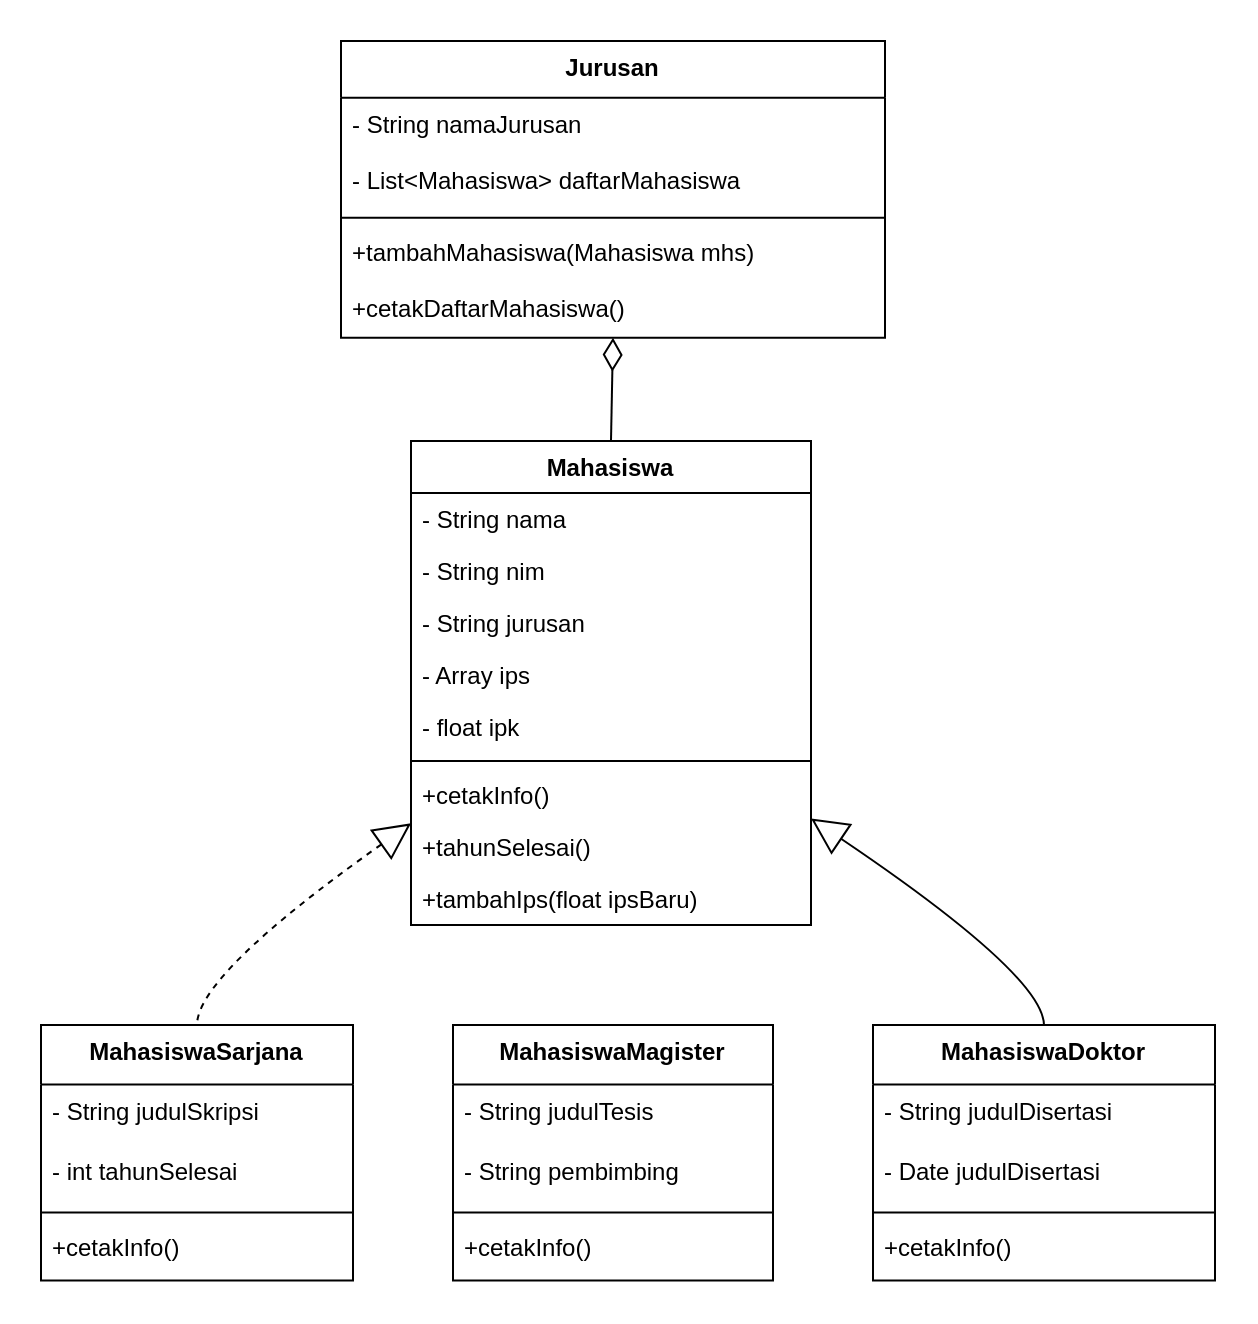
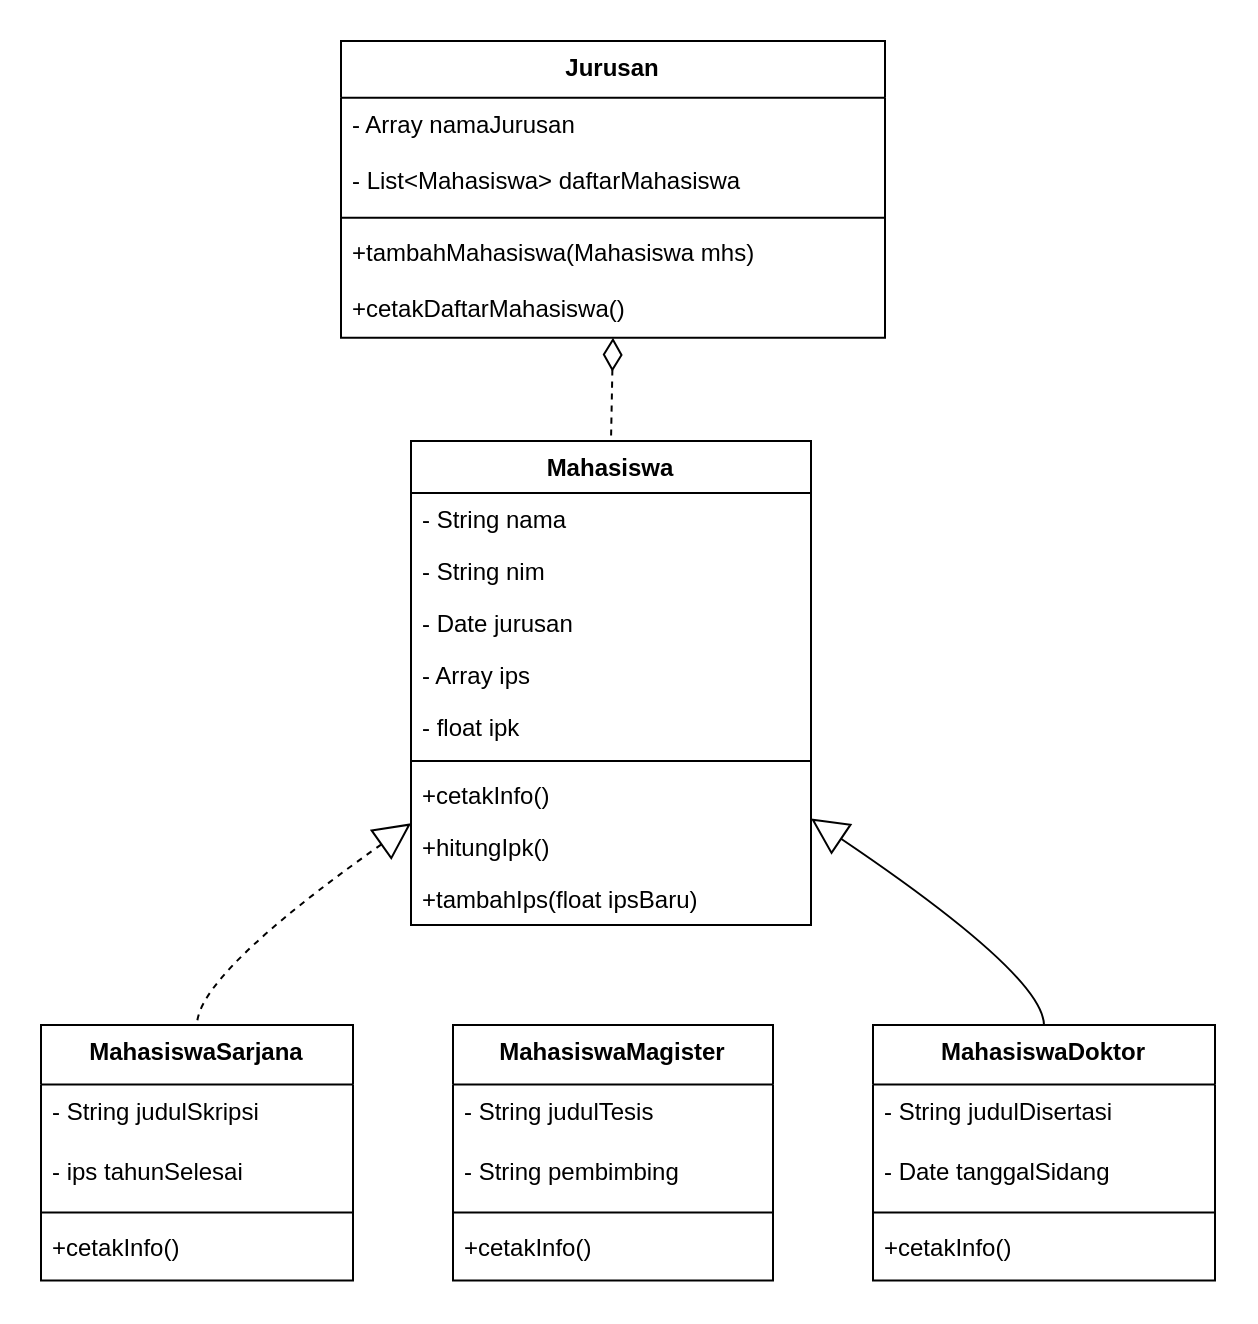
node "- String namaJurusan": label "- String namaJurusan" -> "- Array namaJurusan"
edge "Mahasiswa" -> "Jurusan": style solid -> dashed
node "- String jurusan": label "- String jurusan" -> "- Date jurusan"
node "+tahunSelesai()": label "+tahunSelesai()" -> "+hitungIpk()"
node "- int tahunSelesai": label "- int tahunSelesai" -> "- ips tahunSelesai"
node "- Date judulDisertasi": label "- Date judulDisertasi" -> "- Date tanggalSidang"
